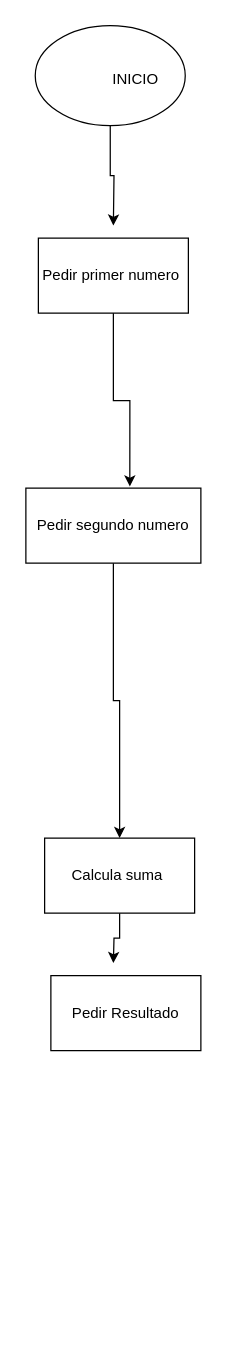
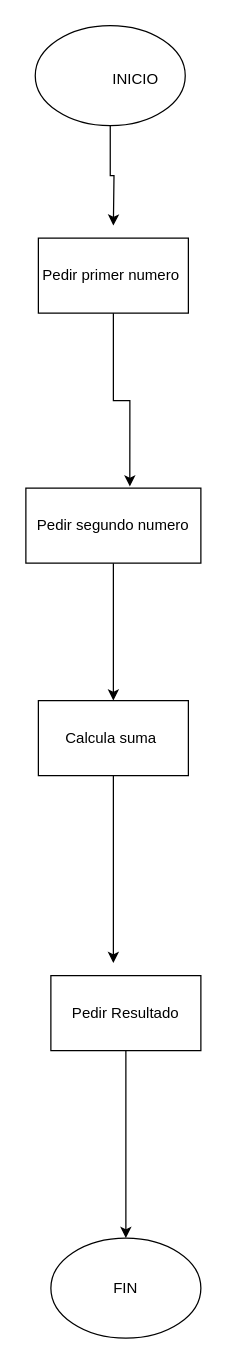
node "Calcula suma": moved (119, 876) -> (113, 738)
edge "Pedir Resultado" -> "FIN": added
node "FIN": added
